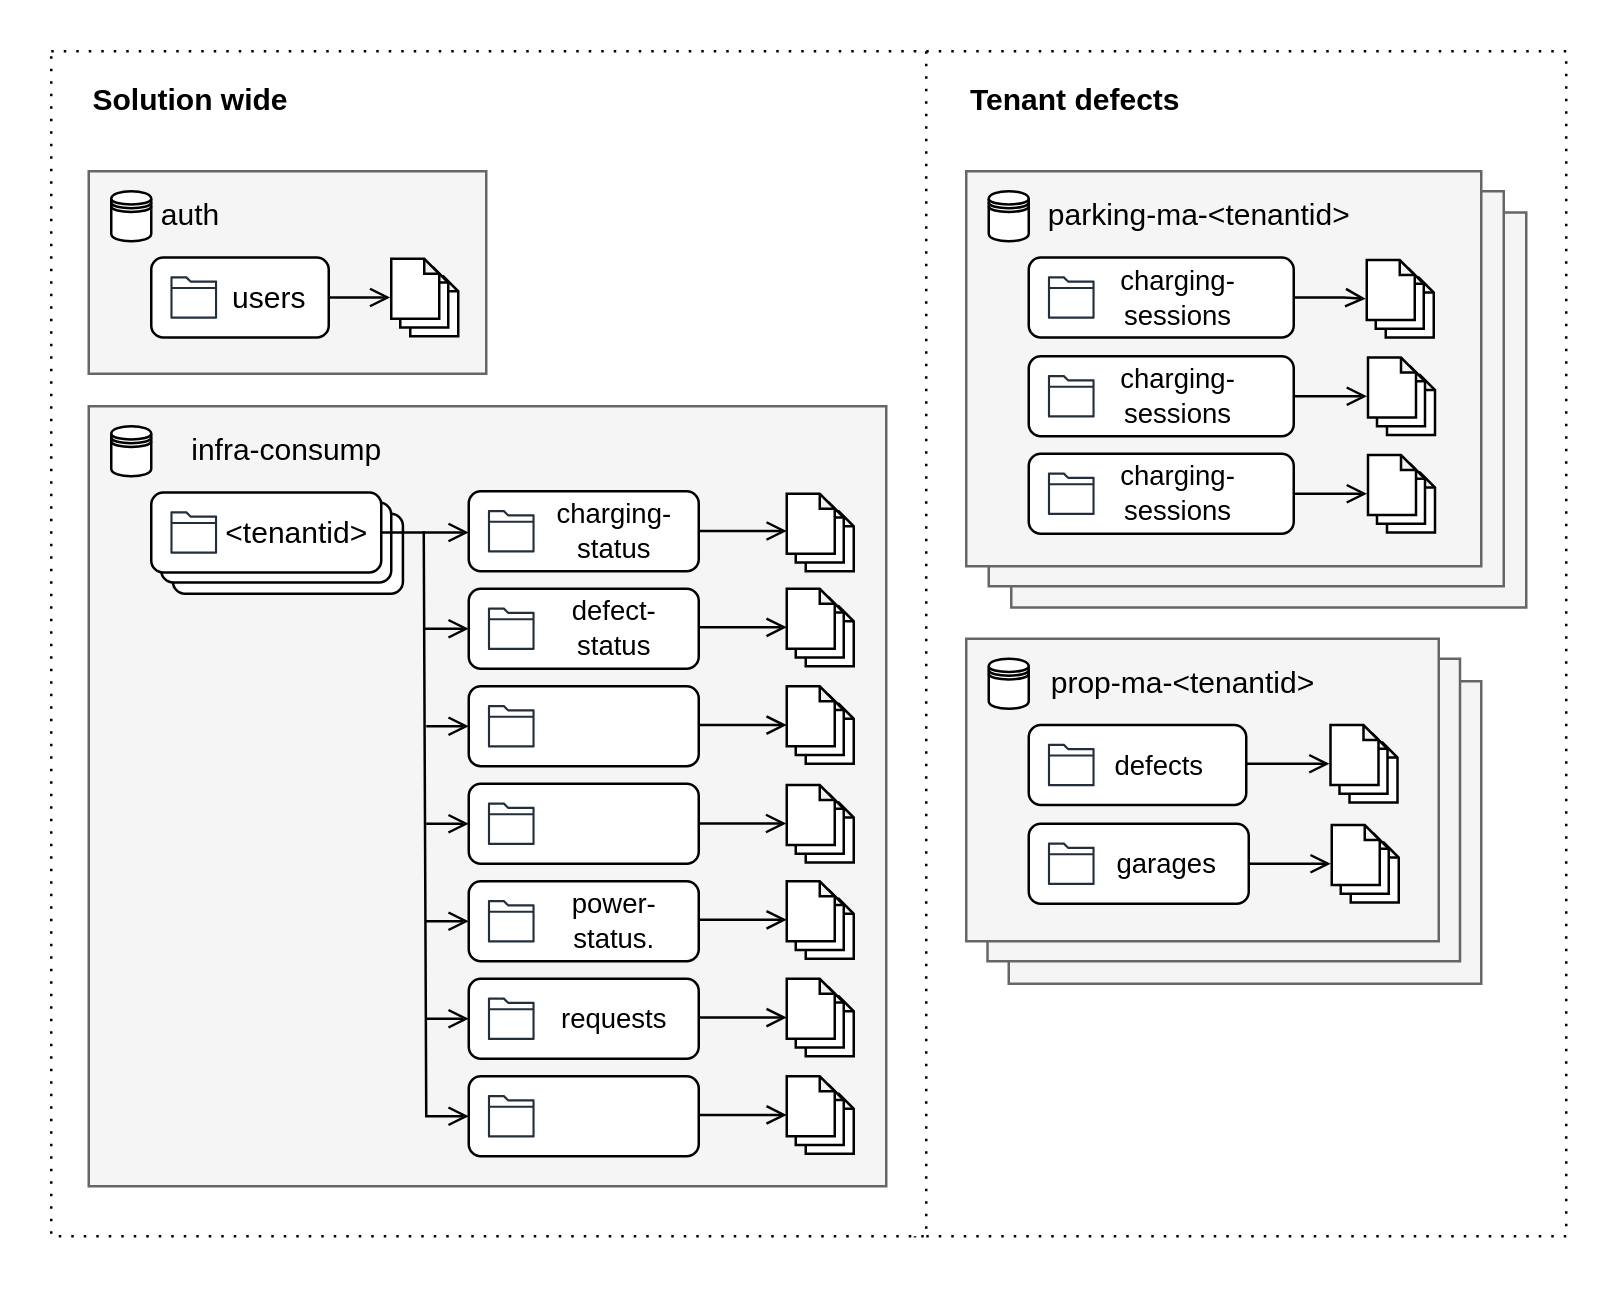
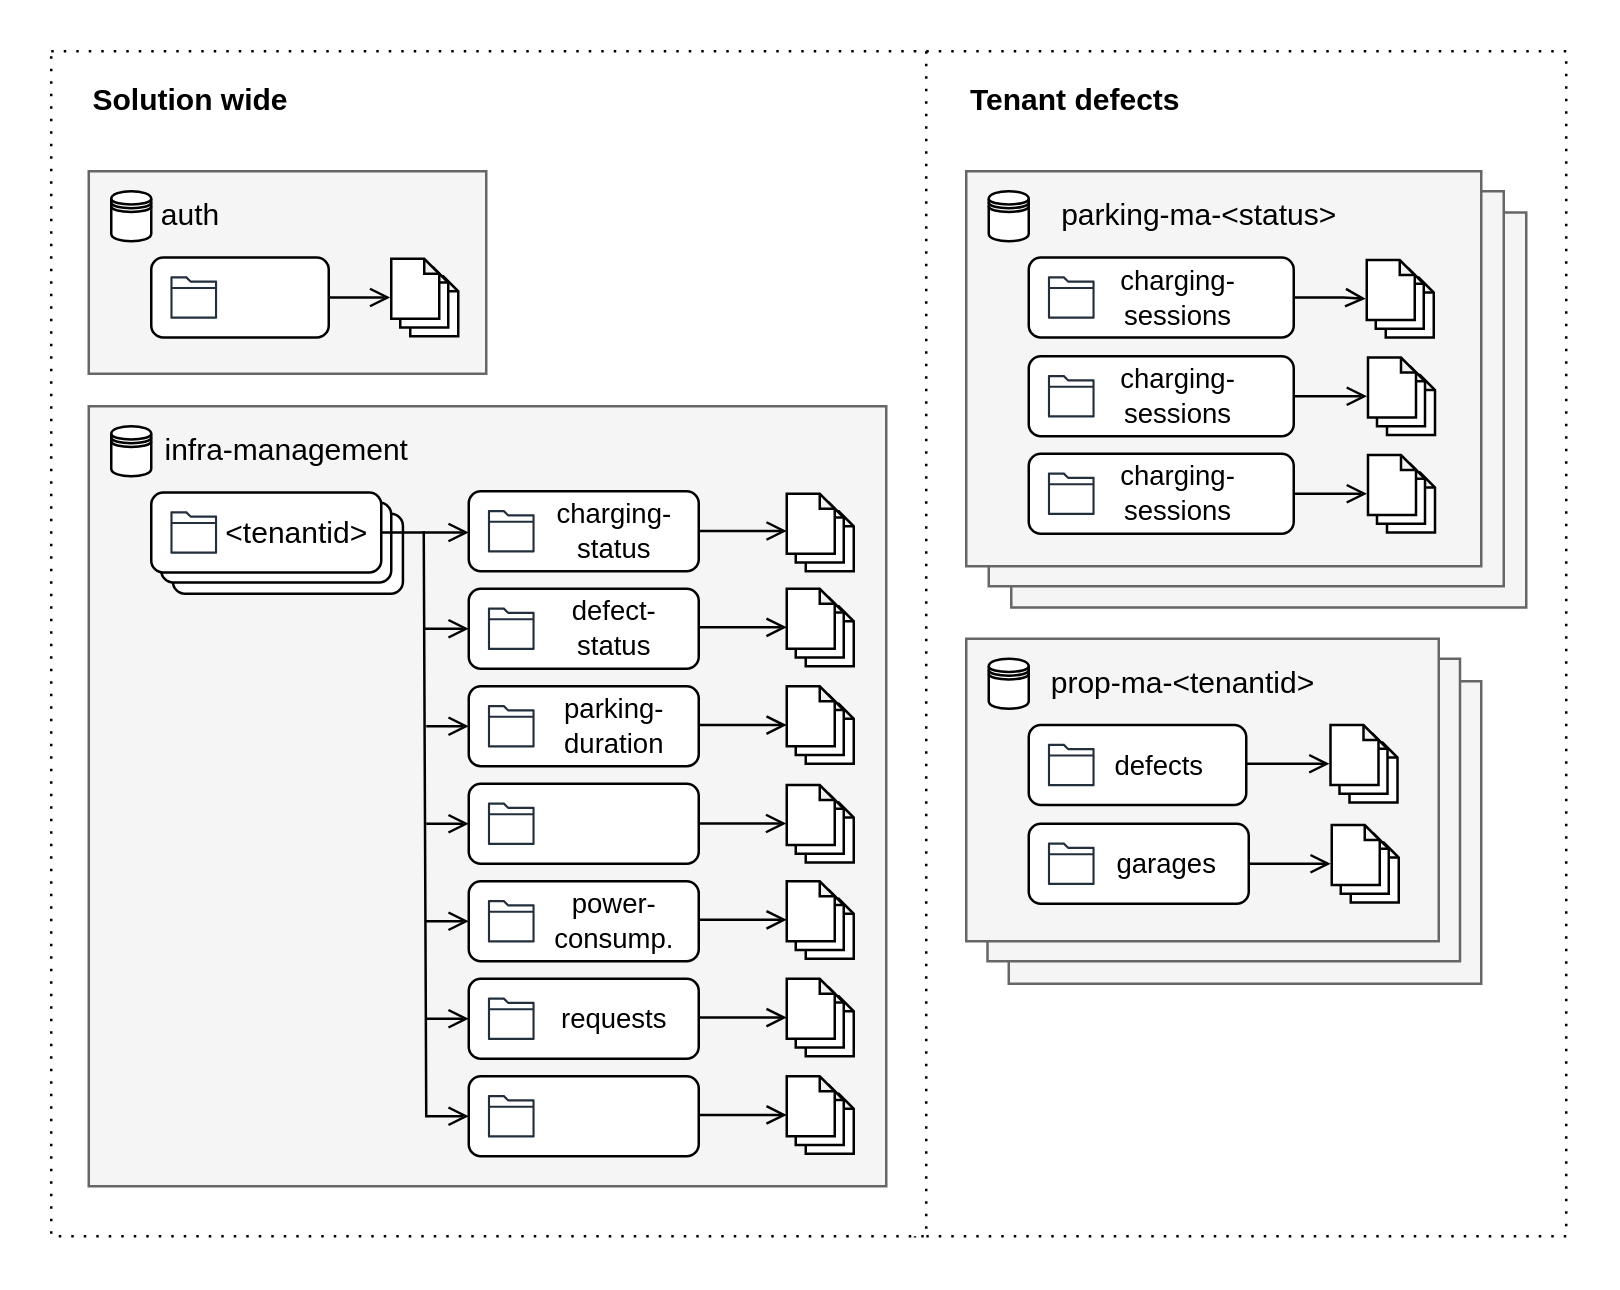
node "parking-ma-<tenantid>": label "parking-ma-<tenantid>" -> "parking-ma-<status>"
node "users": removed
node "infra-consump": label "infra-consump" -> "infra-management"
node "parking-duration": added
node "power-status.": label "power-status." -> "power-consump."
